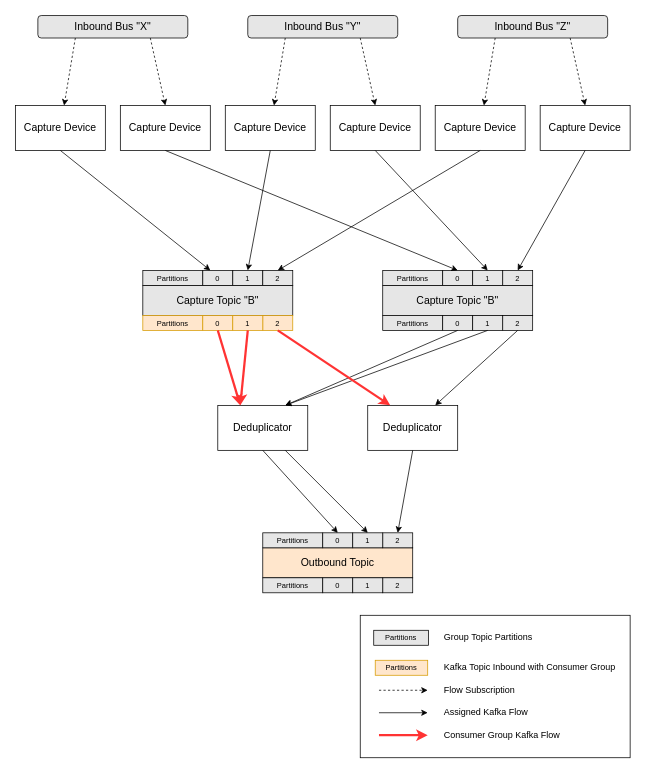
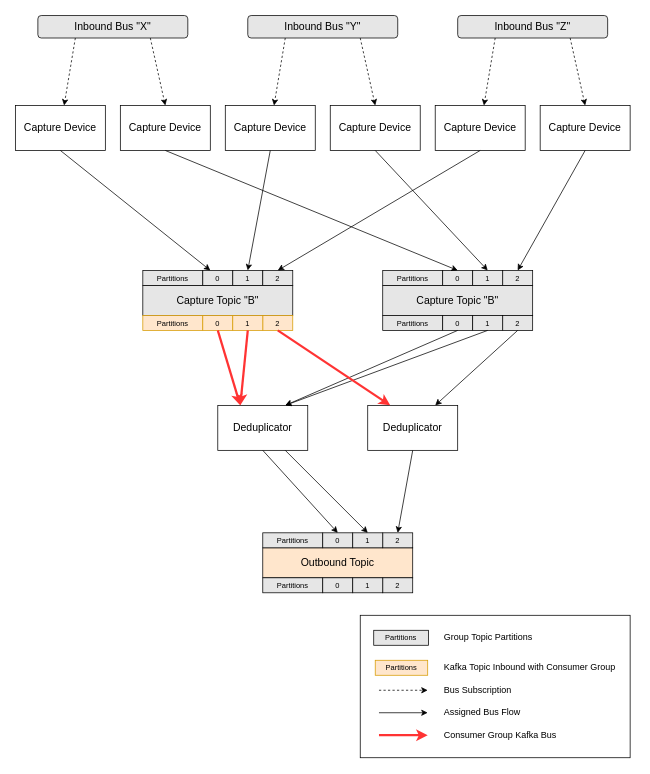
node "Flow Subscription": label "Flow Subscription" -> "Bus Subscription"
node "Assigned Kafka Flow": label "Assigned Kafka Flow" -> "Assigned Bus Flow"
node "Consumer Group Kafka Flow": label "Consumer Group Kafka Flow" -> "Consumer Group Kafka Bus"
